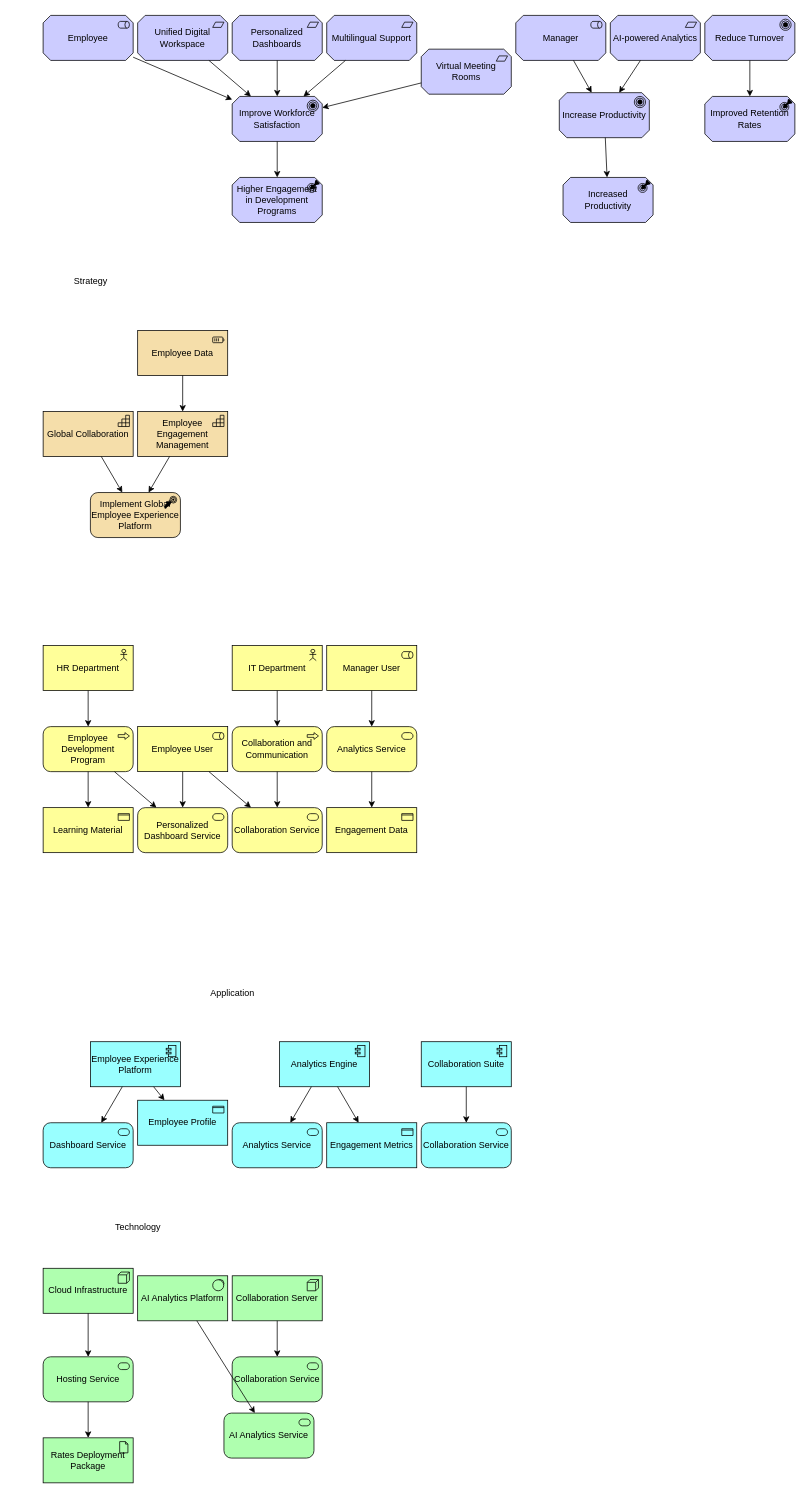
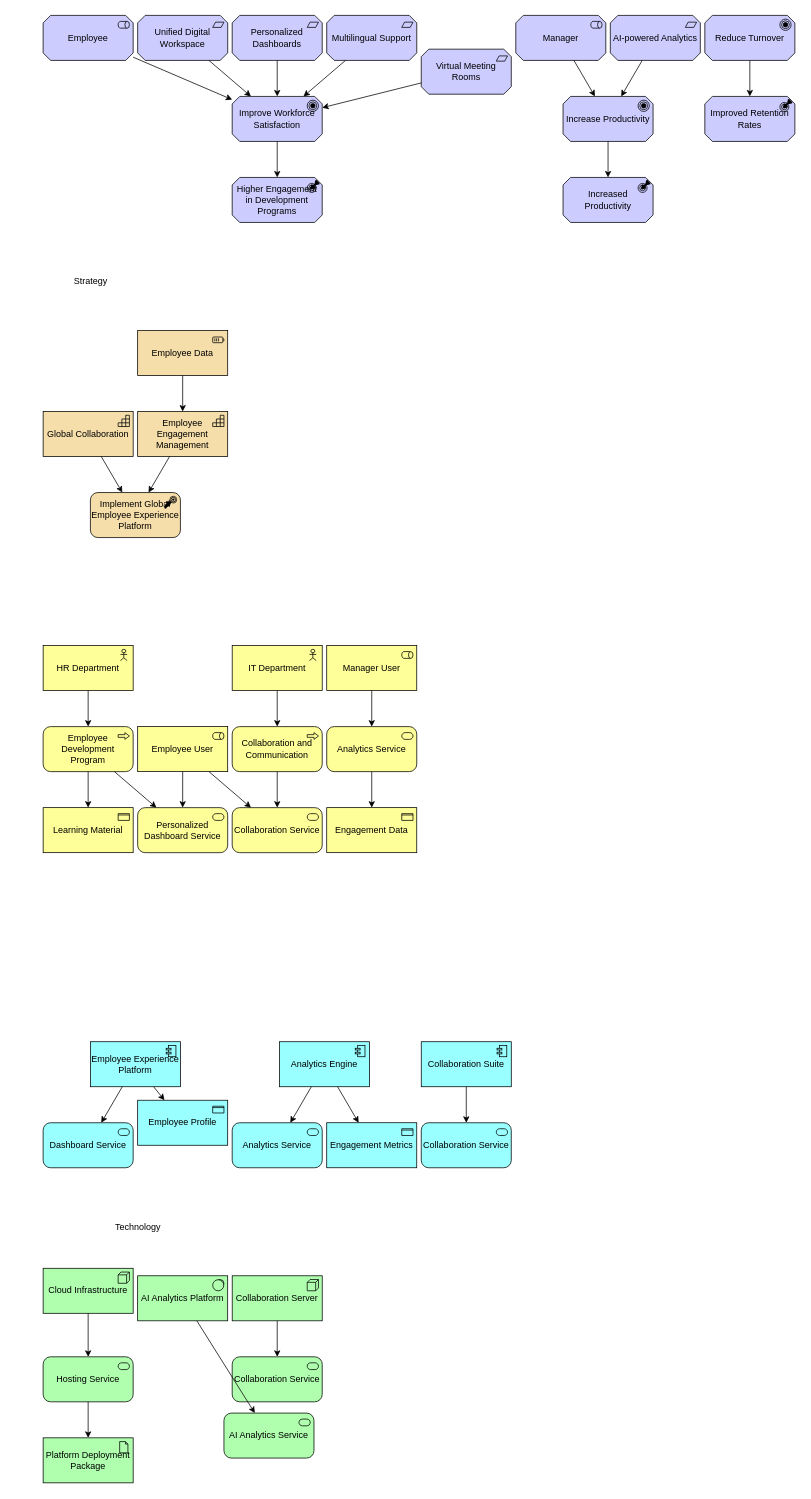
node "Increase Productivity": moved (604, 115) -> (608, 119)
node "Application": removed
node "Rates Deployment Package": label "Rates Deployment Package" -> "Platform Deployment Package"
